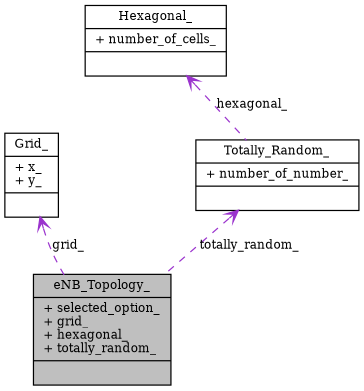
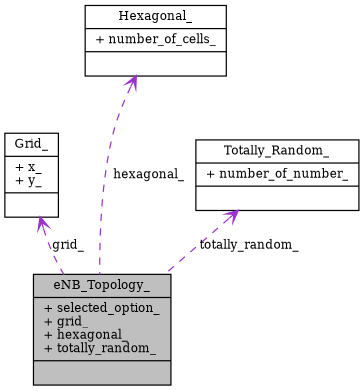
edge "Totally_Random_" -> "Hexagonal_": now "eNB_Topology_" -> "Hexagonal_"
